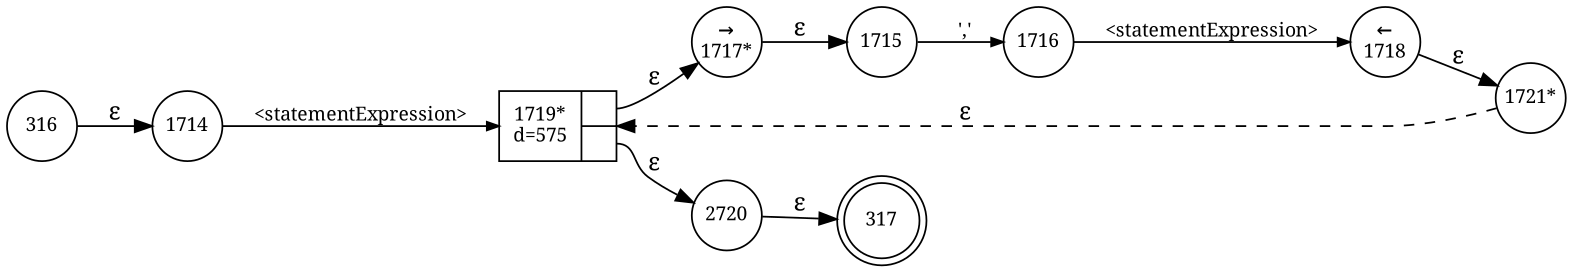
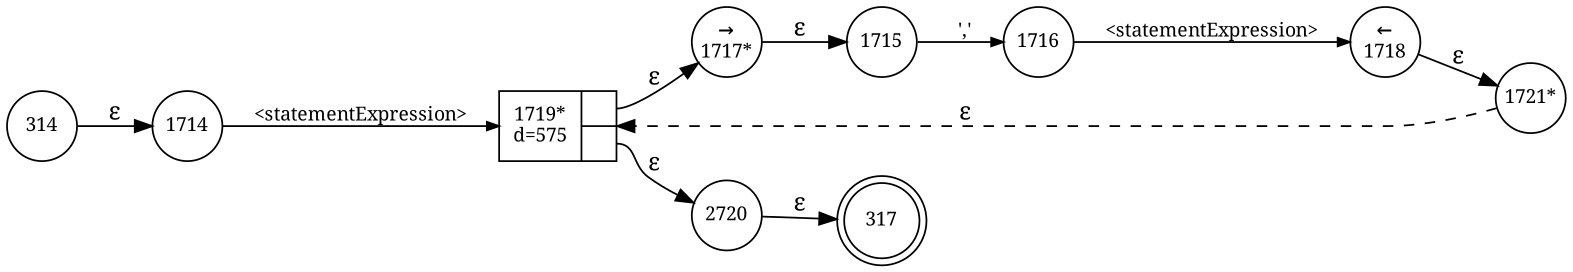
node "316": label "316" -> "314"
